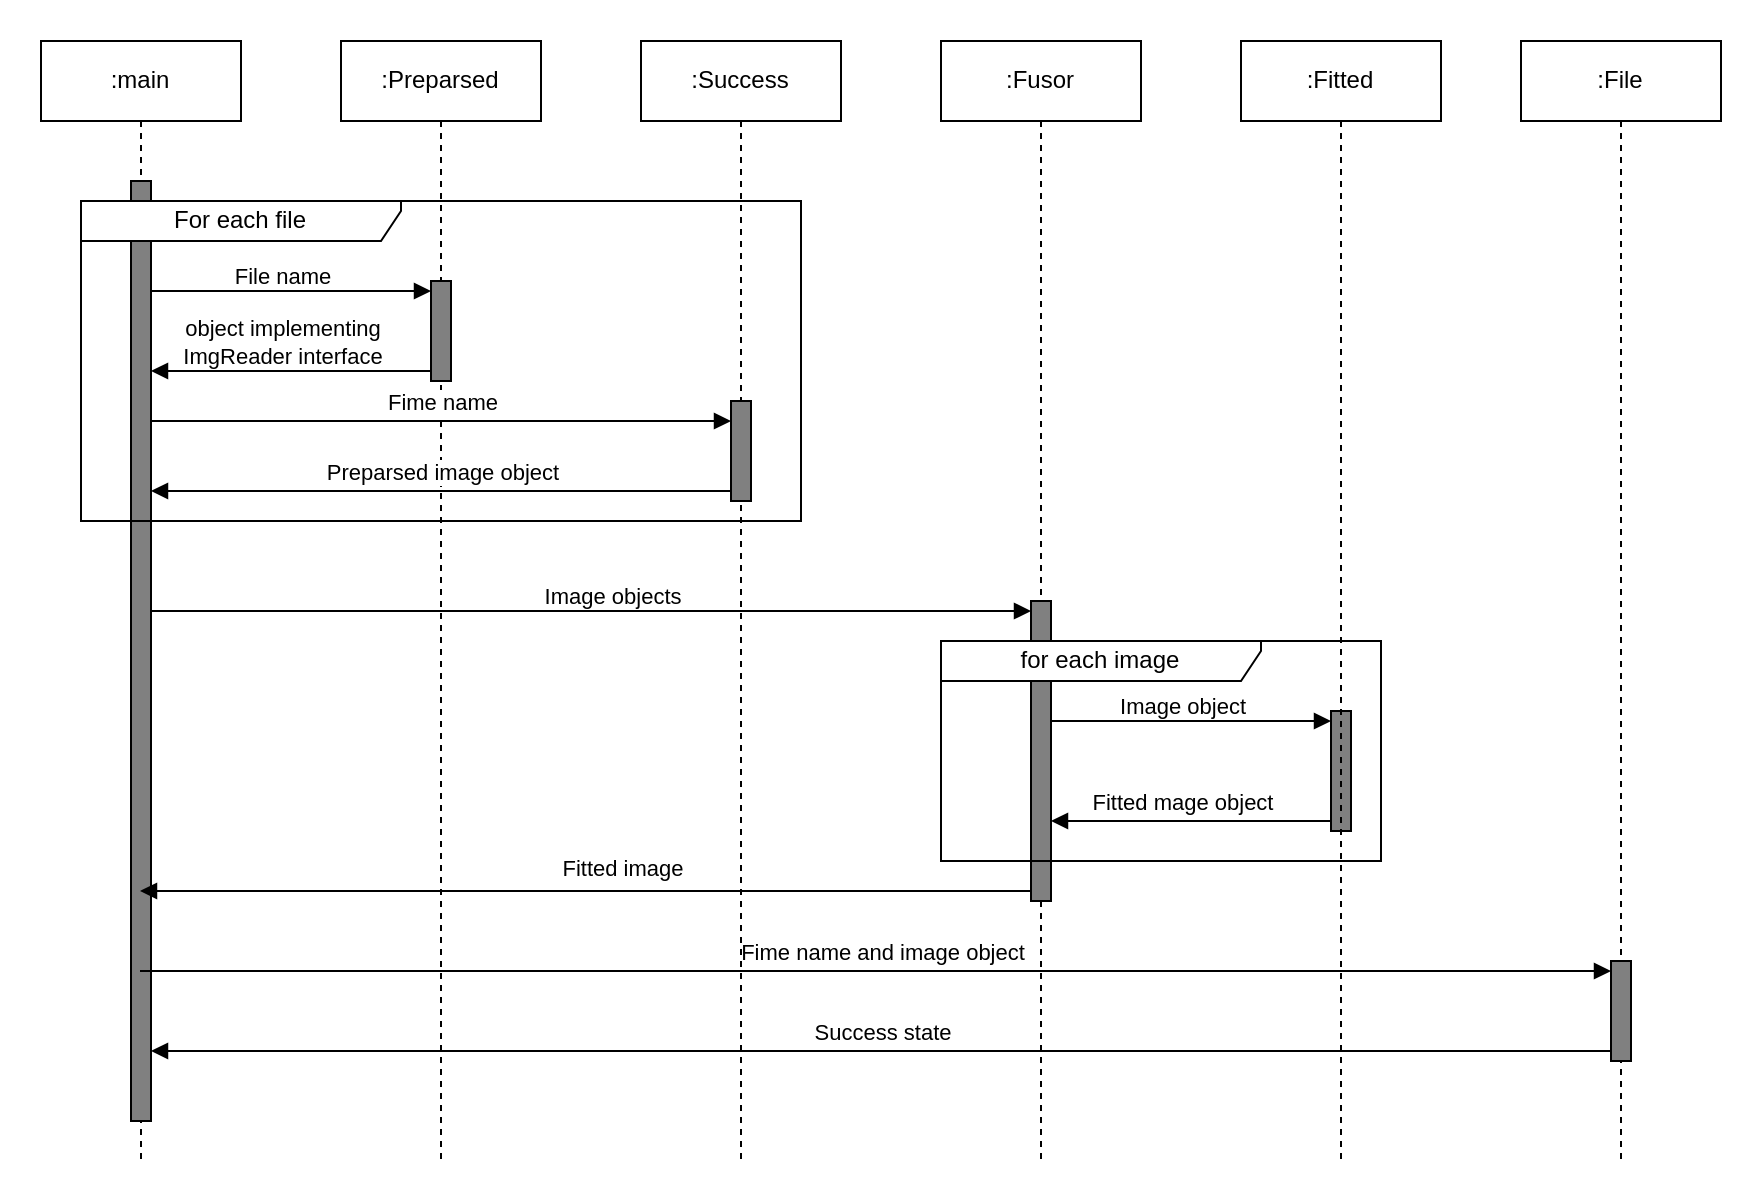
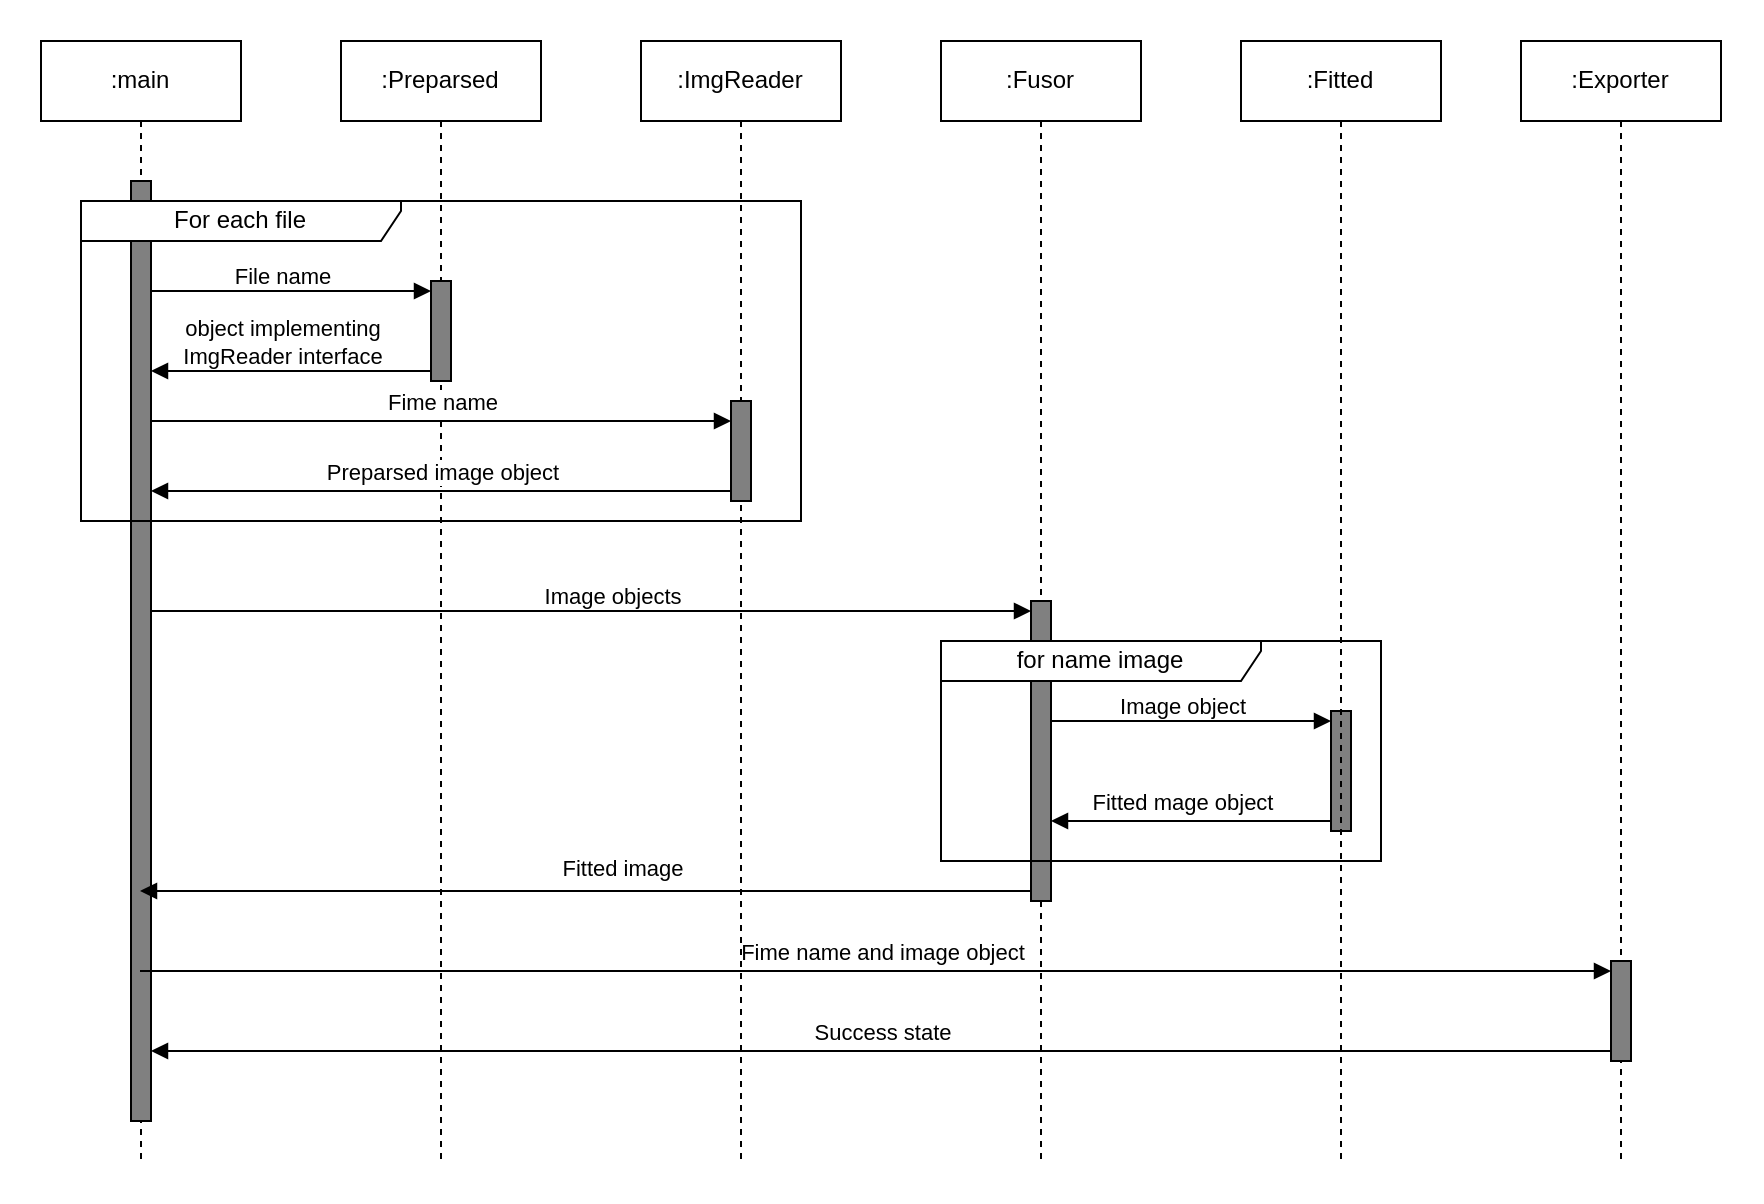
node ":Success": label ":Success" -> ":ImgReader"
node ":File": label ":File" -> ":Exporter"
node "for each image": label "for each image" -> "for name image"
